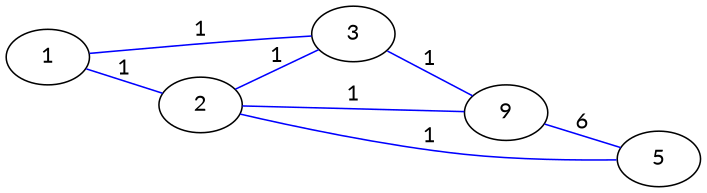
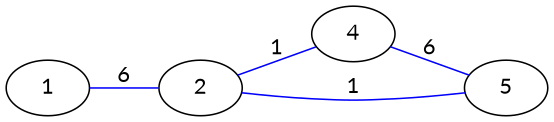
node "3": removed
edge "1" -- "2": label "1" -> "6"
node "9": label "9" -> "4"
